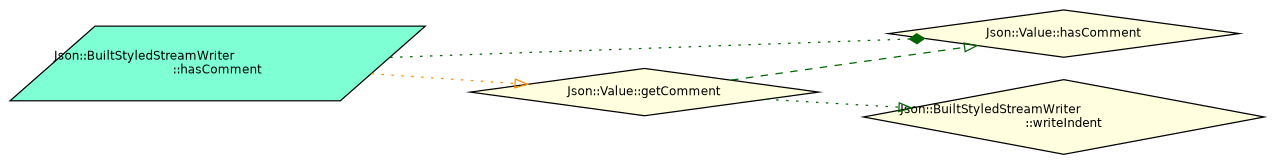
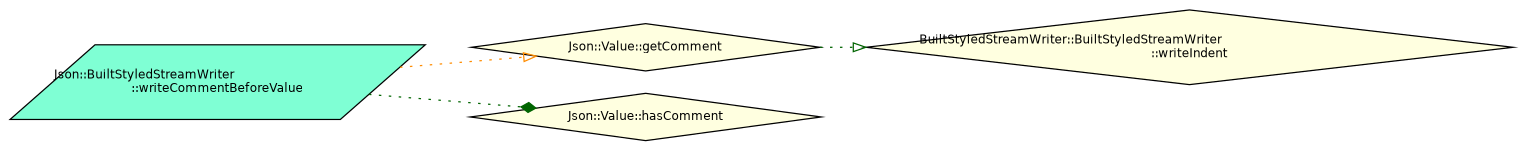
node "Json::BuiltStyledStreamWriter ::hasComment": label "Json::BuiltStyledStreamWriter ::hasComment" -> "Json::BuiltStyledStreamWriter ::writeCommentBeforeValue"
edge "Json::Value::getComment" -> "Json::Value::hasComment": removed
node "Json::BuiltStyledStreamWriter ::writeIndent": label "Json::BuiltStyledStreamWriter ::writeIndent" -> "BuiltStyledStreamWriter::BuiltStyledStreamWriter ::writeIndent"
